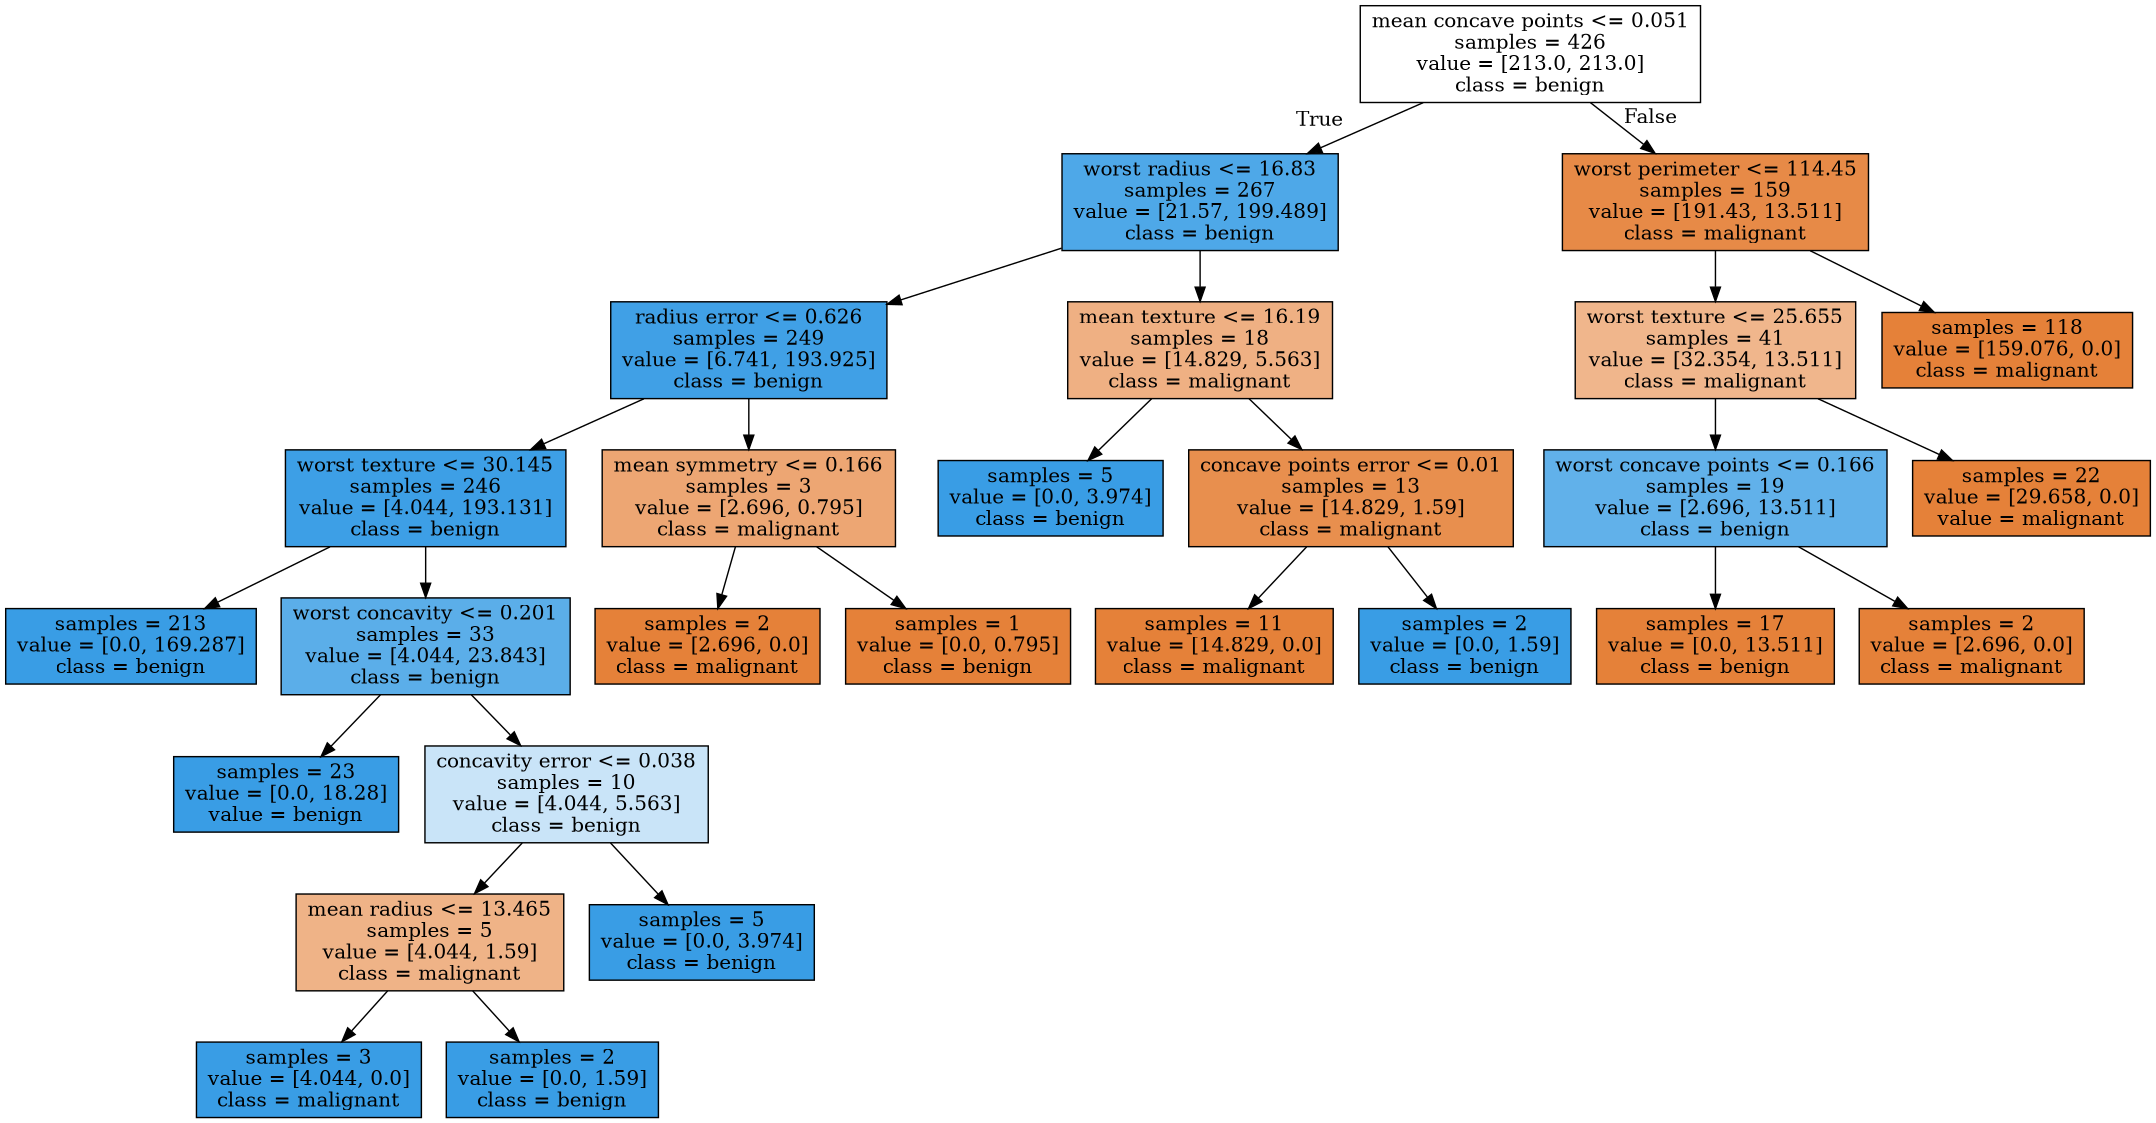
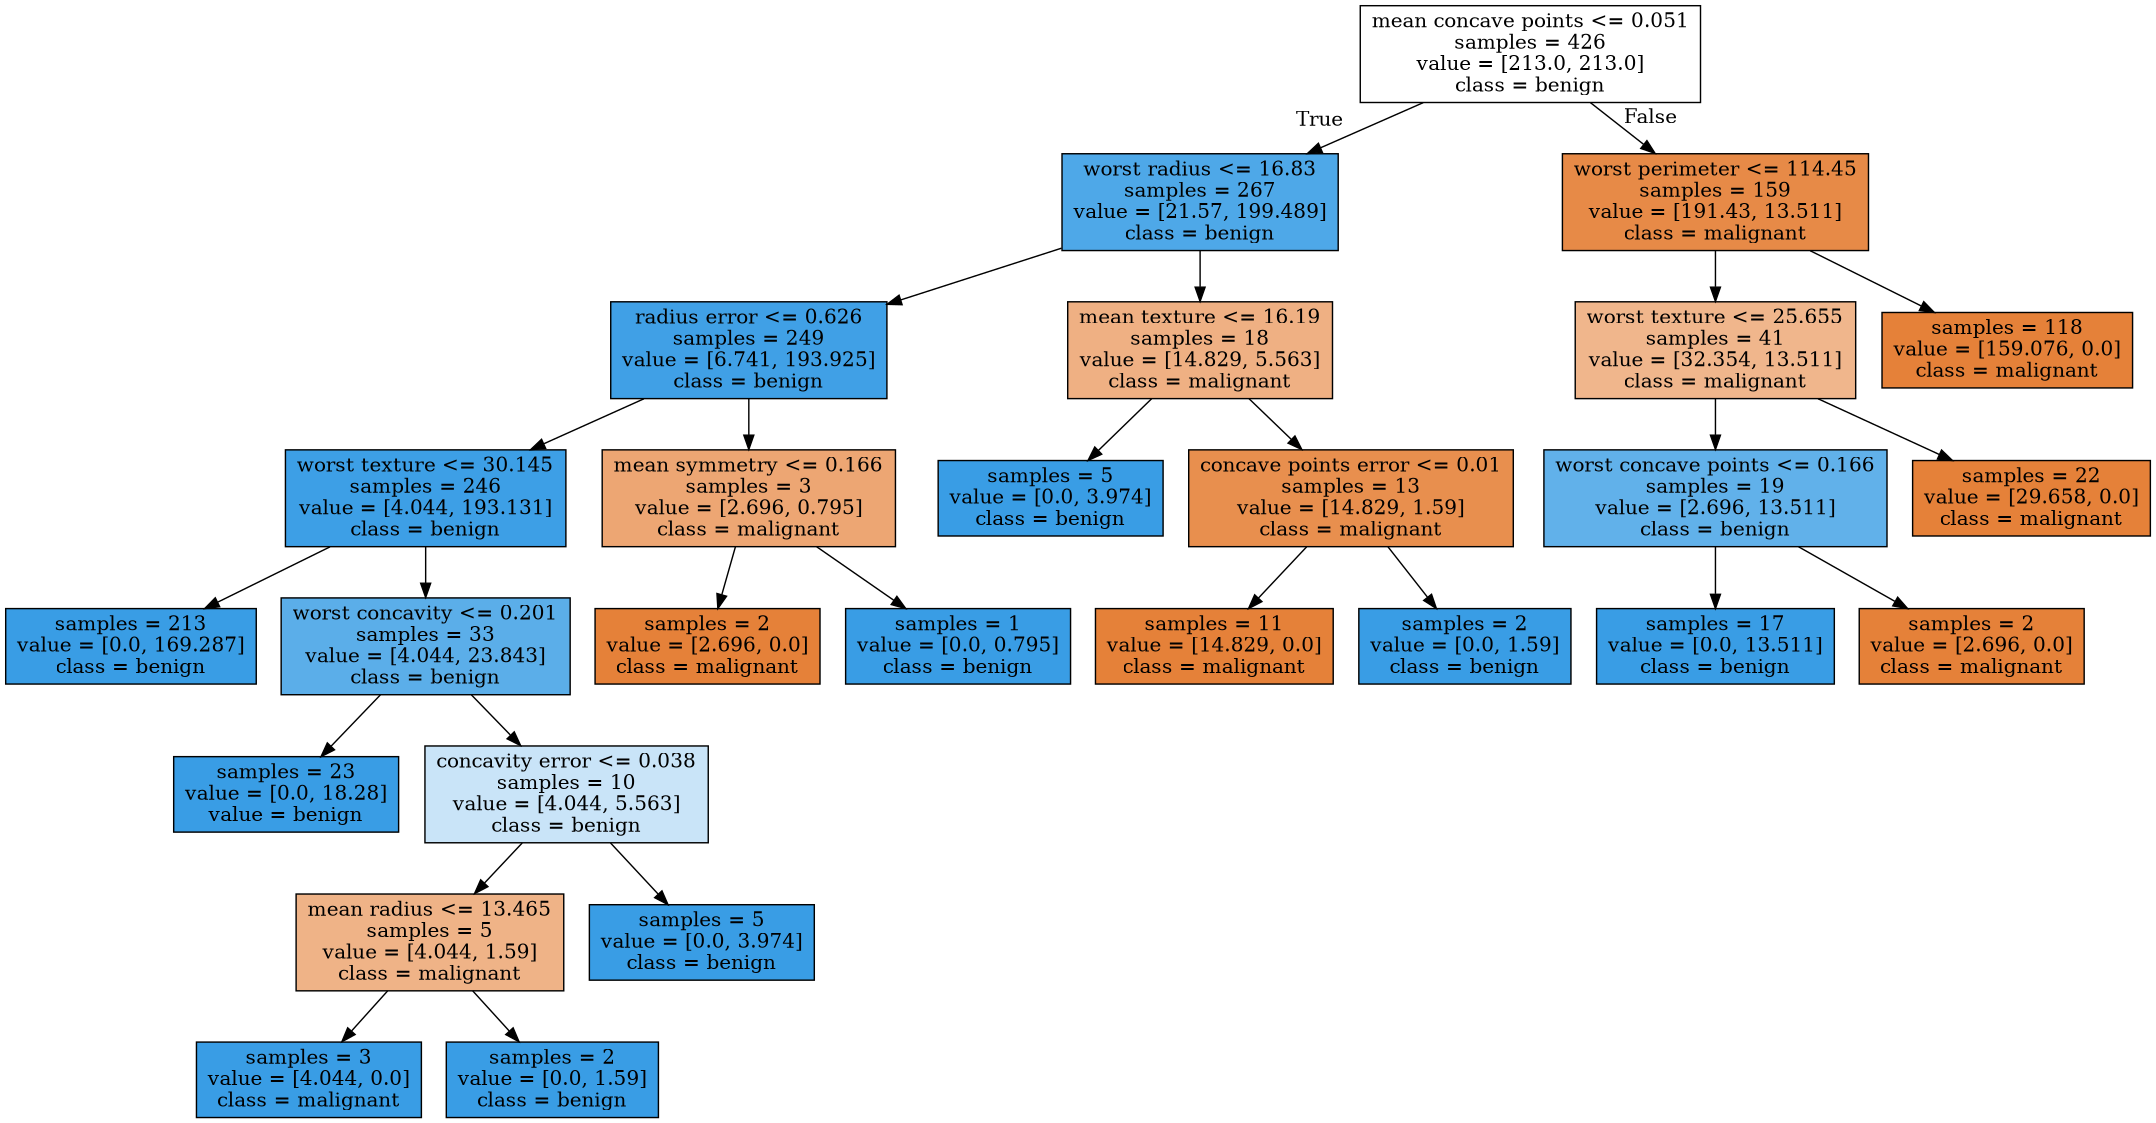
node "samples = 22 value = [29.658, 0.0] value = malignant": label "samples = 22 value = [29.658, 0.0] value = malignant" -> "samples = 22 value = [29.658, 0.0] class = malignant"
node "samples = 1 value = [0.0, 0.795] class = benign": fillcolor #e58139 -> #399de5
node "samples = 17 value = [0.0, 13.511] class = benign": fillcolor #e58139 -> #399de5
